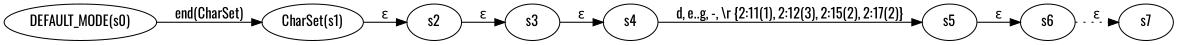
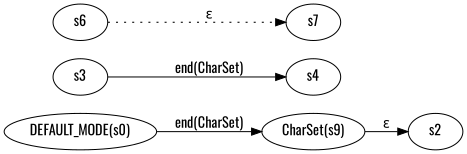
edge "s3" -> "s4": label "ε" -> "end(CharSet)"
node "CharSet(s1)": label "CharSet(s1)" -> "CharSet(s9)"
edge "s2" -> "s3": removed, label "ε"
node "s5": removed
